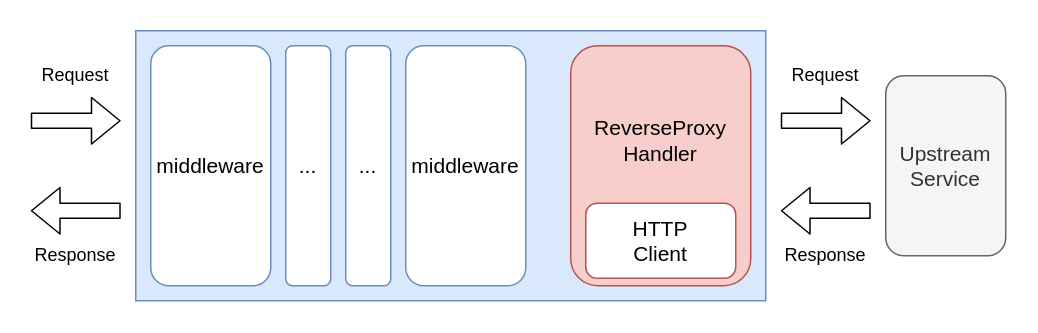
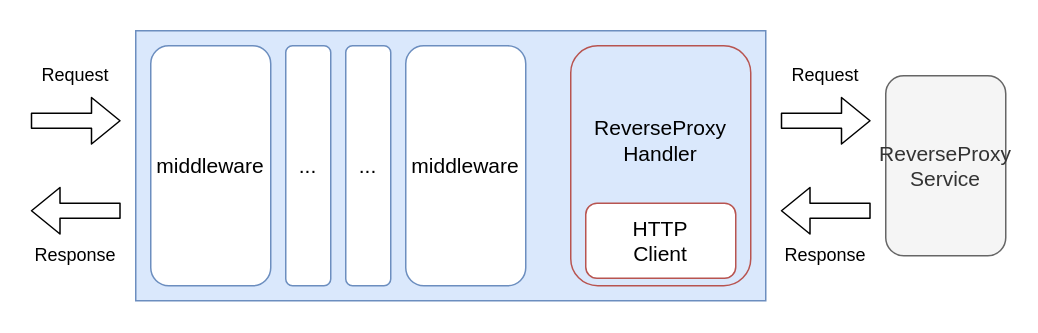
node "ReverseProxy Handler": fillcolor #f8cecc -> #dae8fc
node "Upstream Service": label "Upstream Service" -> "ReverseProxy Service"
